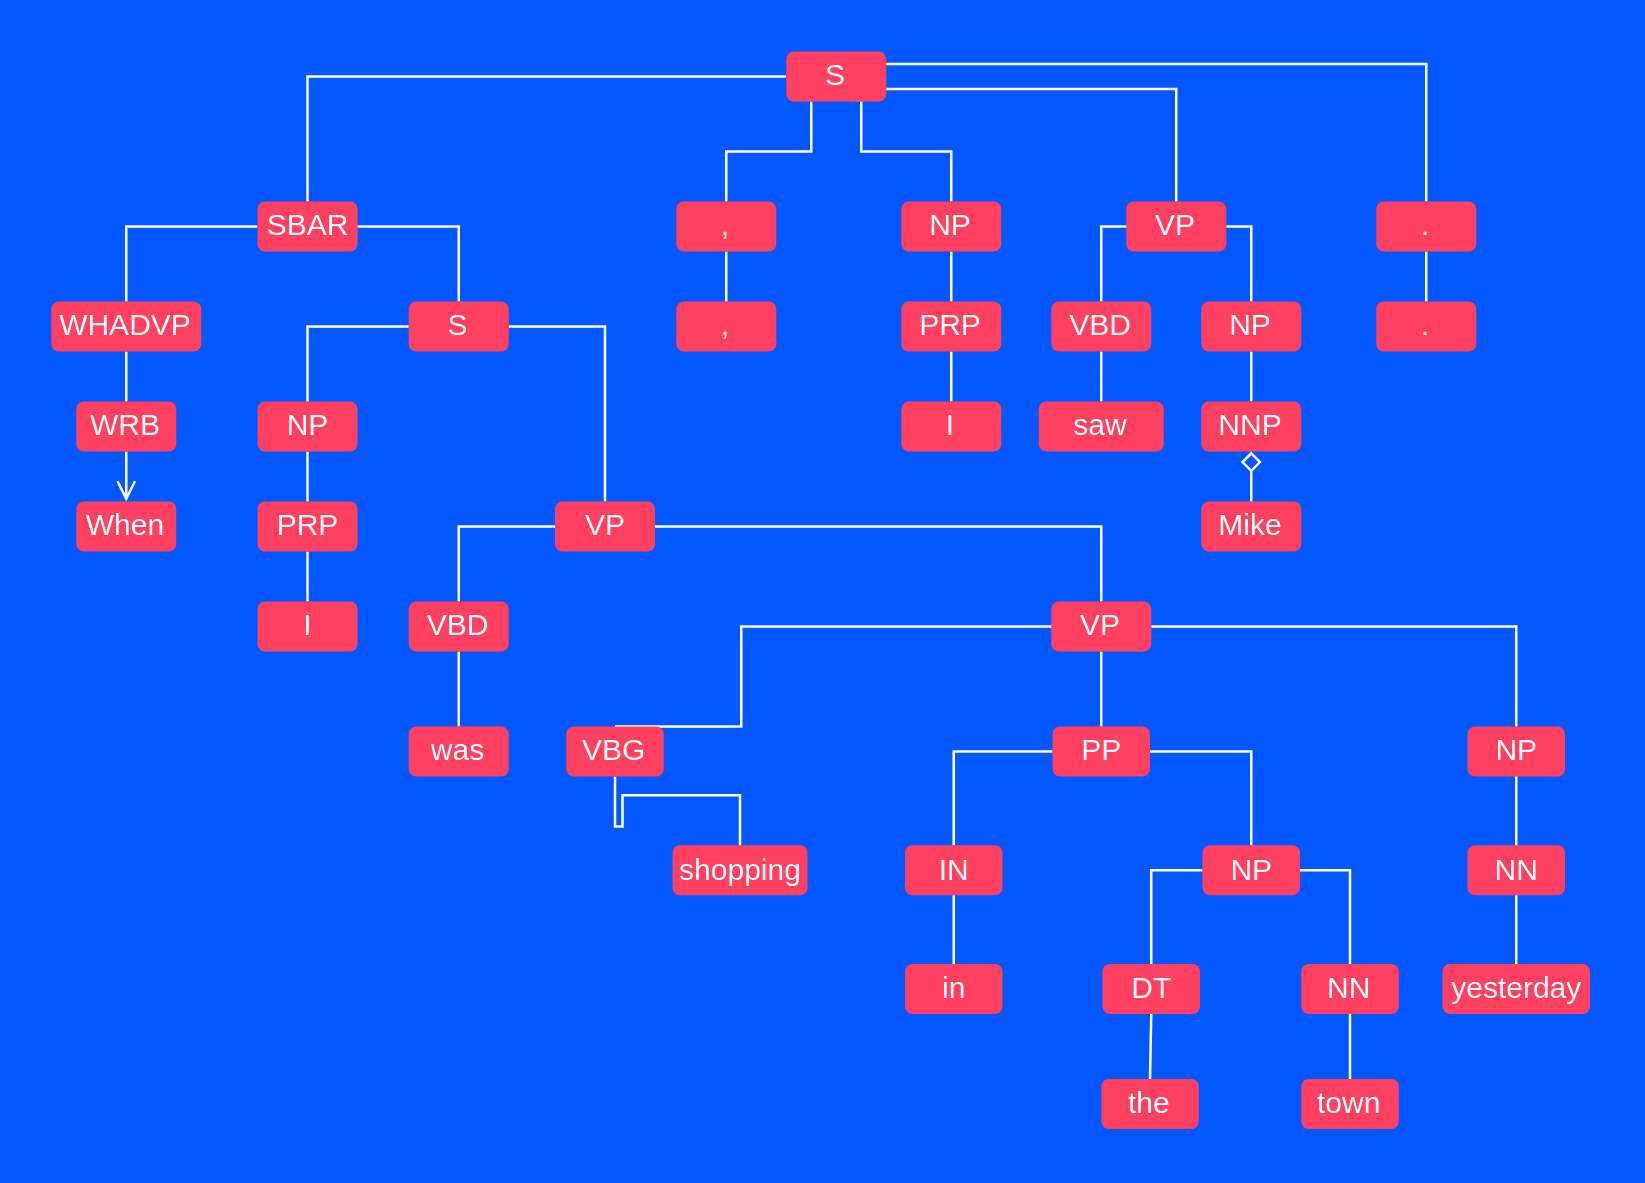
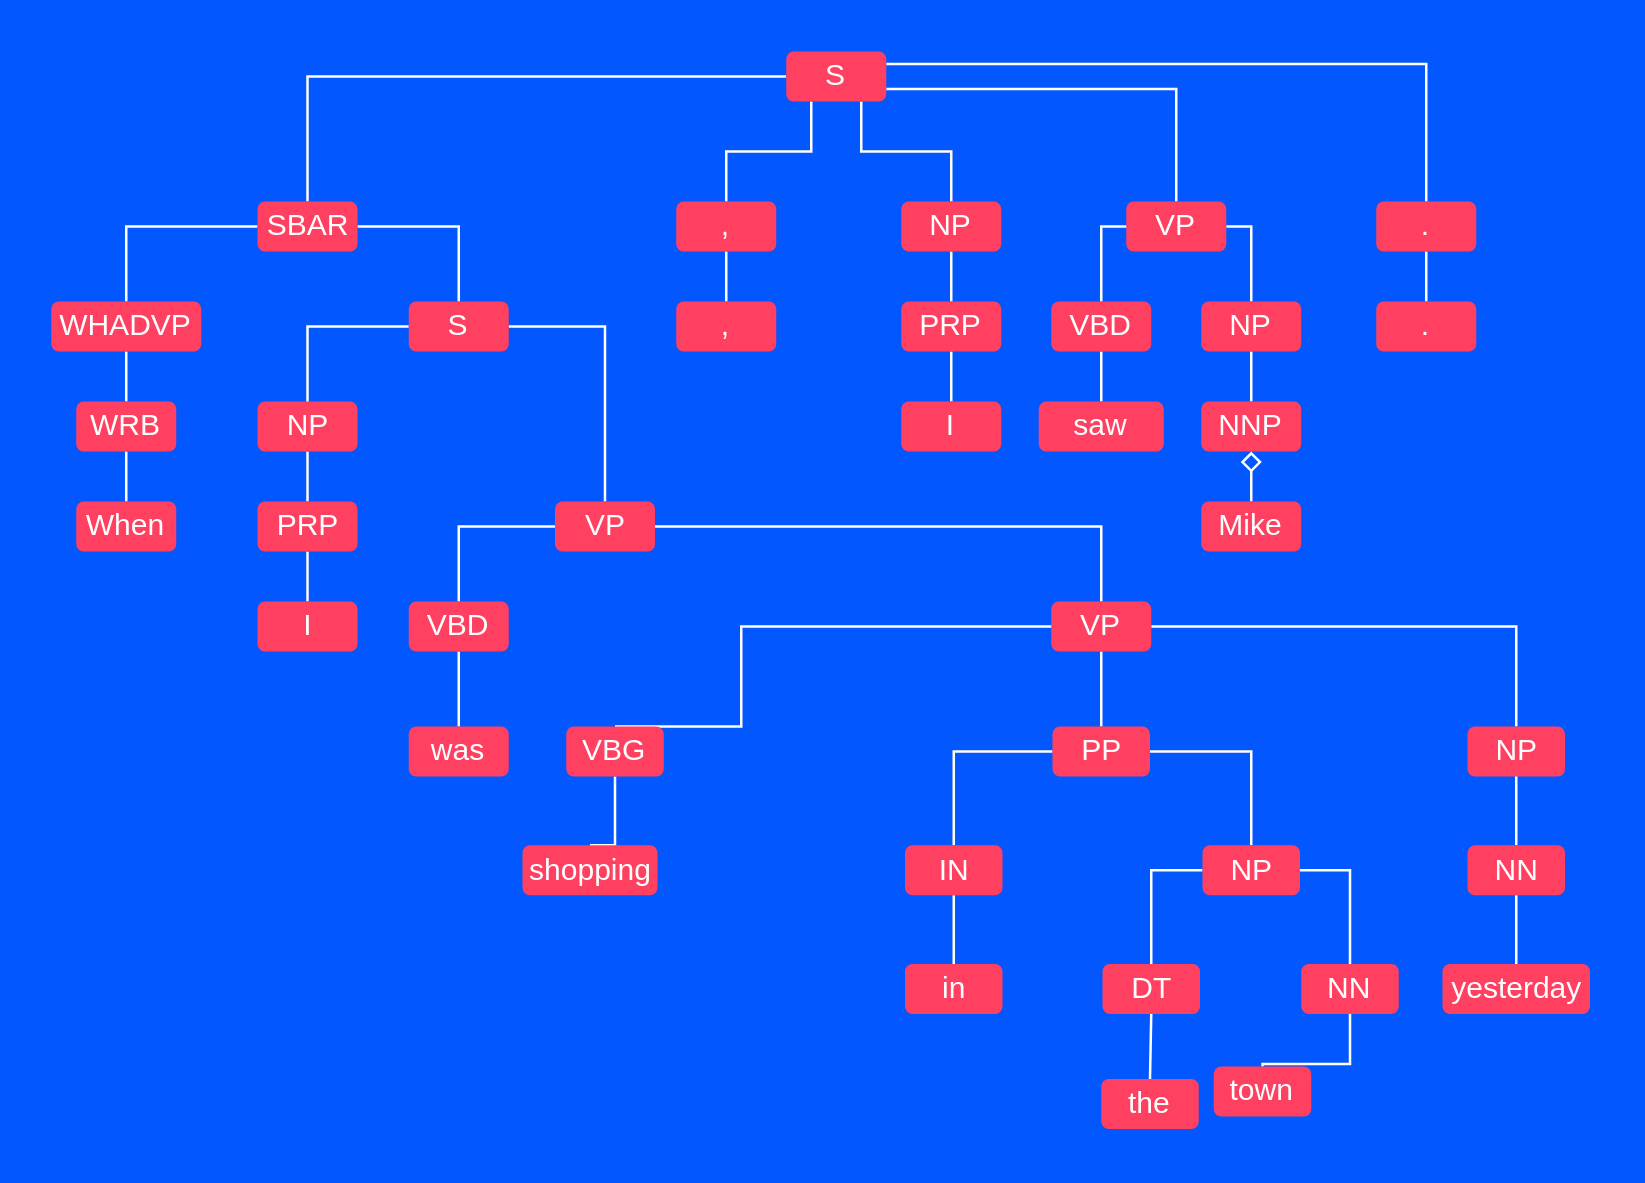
edge "WRB" -> "When": arrowhead open -> none
node "shopping": moved (740, 870) -> (590, 870)
node "town": moved (1350, 1104) -> (1263, 1091)
